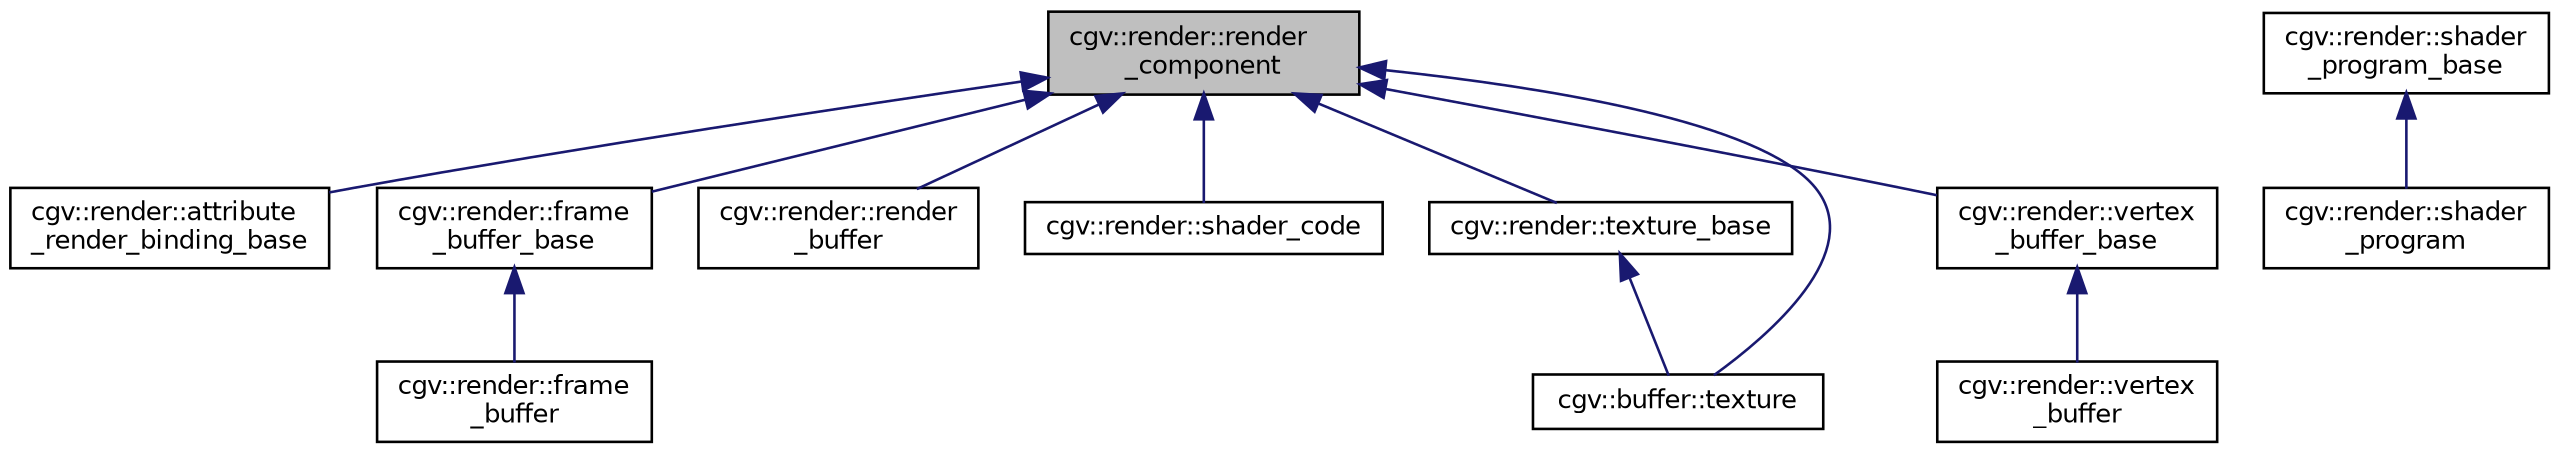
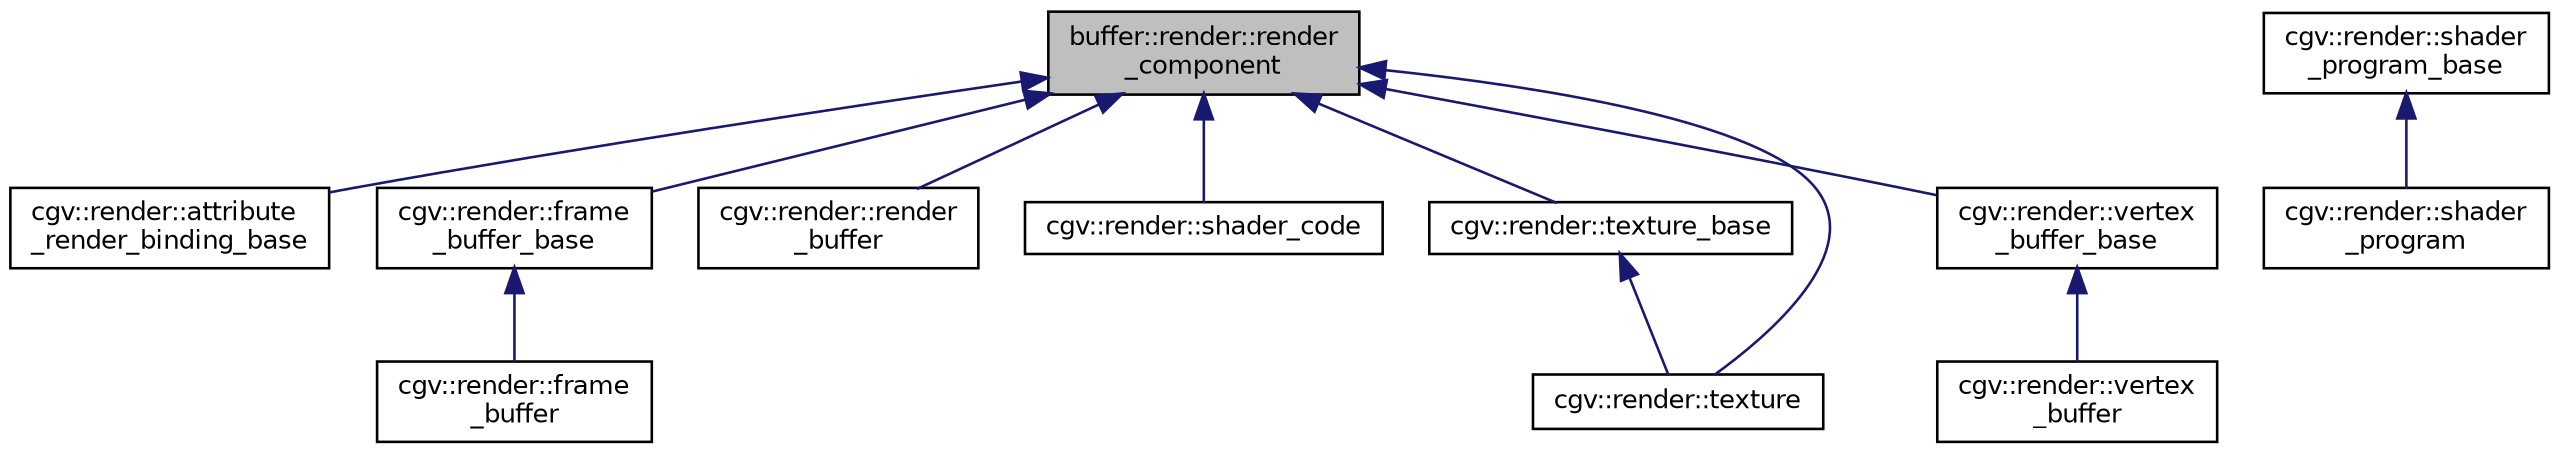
node "cgv::render::render _component": label "cgv::render::render _component" -> "buffer::render::render _component"
node "cgv::buffer::texture": label "cgv::buffer::texture" -> "cgv::render::texture"
